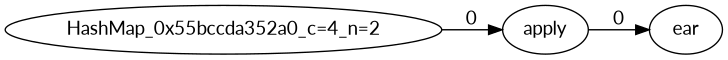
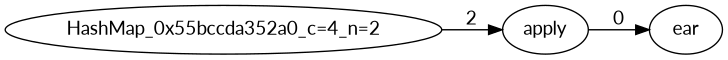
edge "HashMap_0x55bccda352a0_c=4_n=2" -> "apply": label "0" -> "2"
